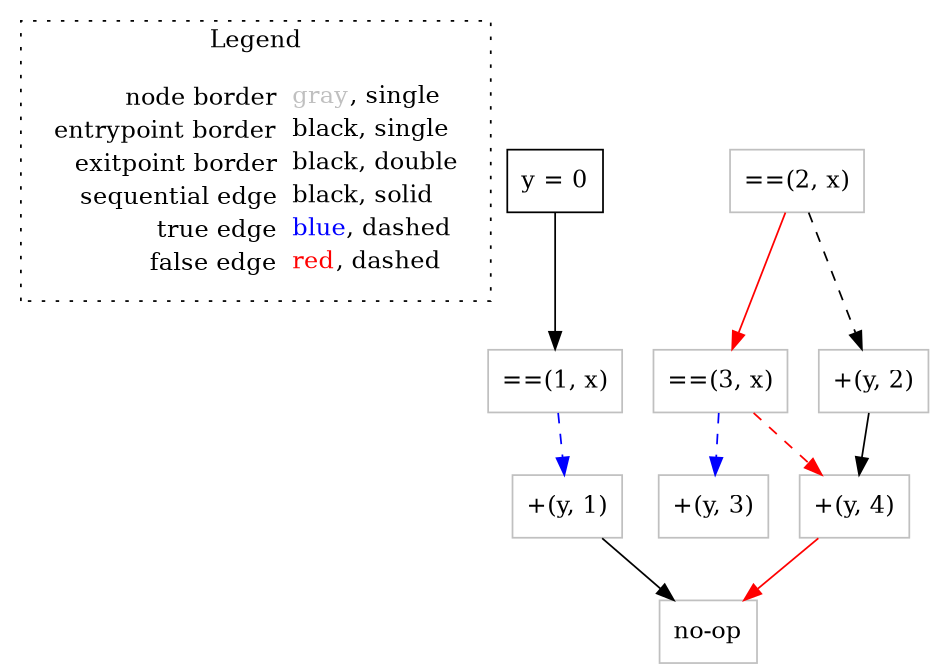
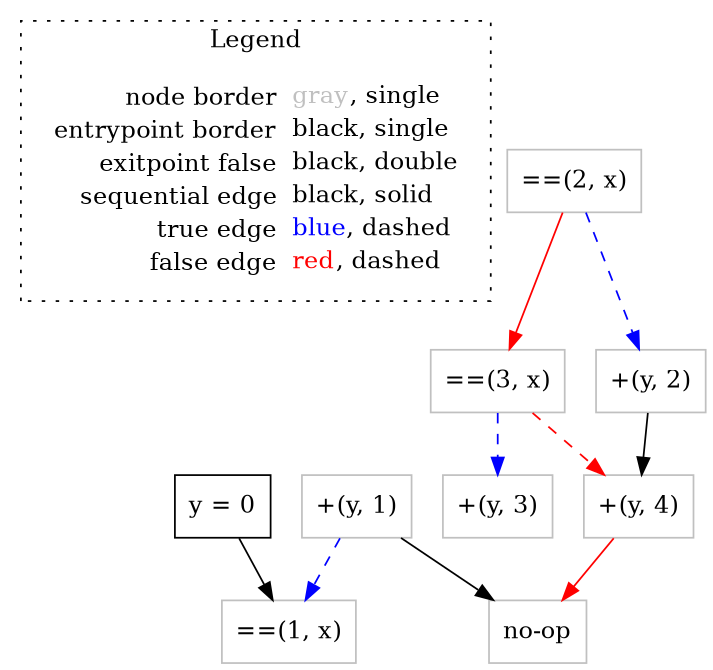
node "node border": text "exitpoint border" -> "exitpoint false"
edge "==(2, x)" -> "+(y, 2)": color black -> blue
edge "==(1, x)" -> "+(y, 1)": reversed
